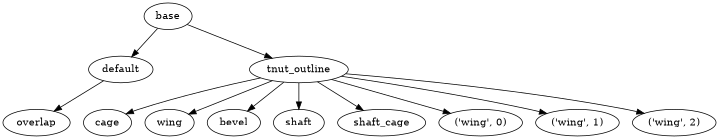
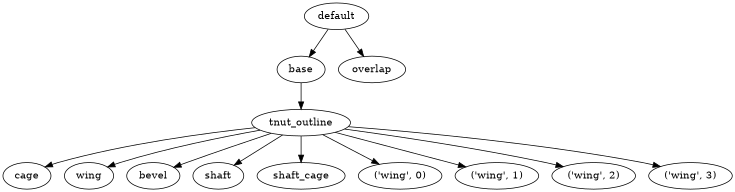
edge "base" -> "default": reversed
node "('wing', 3)": added
